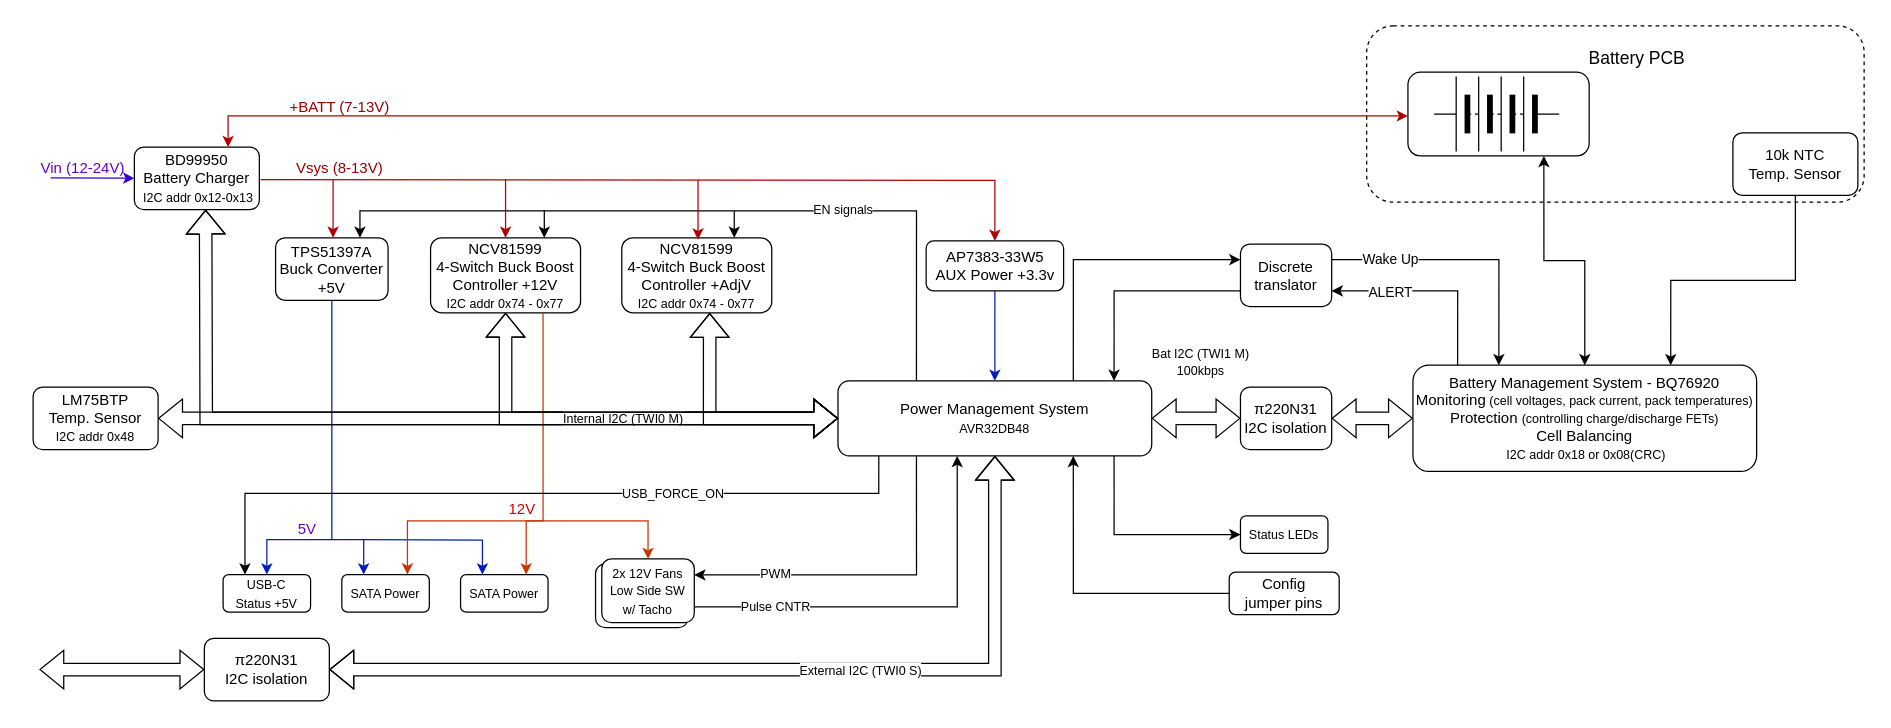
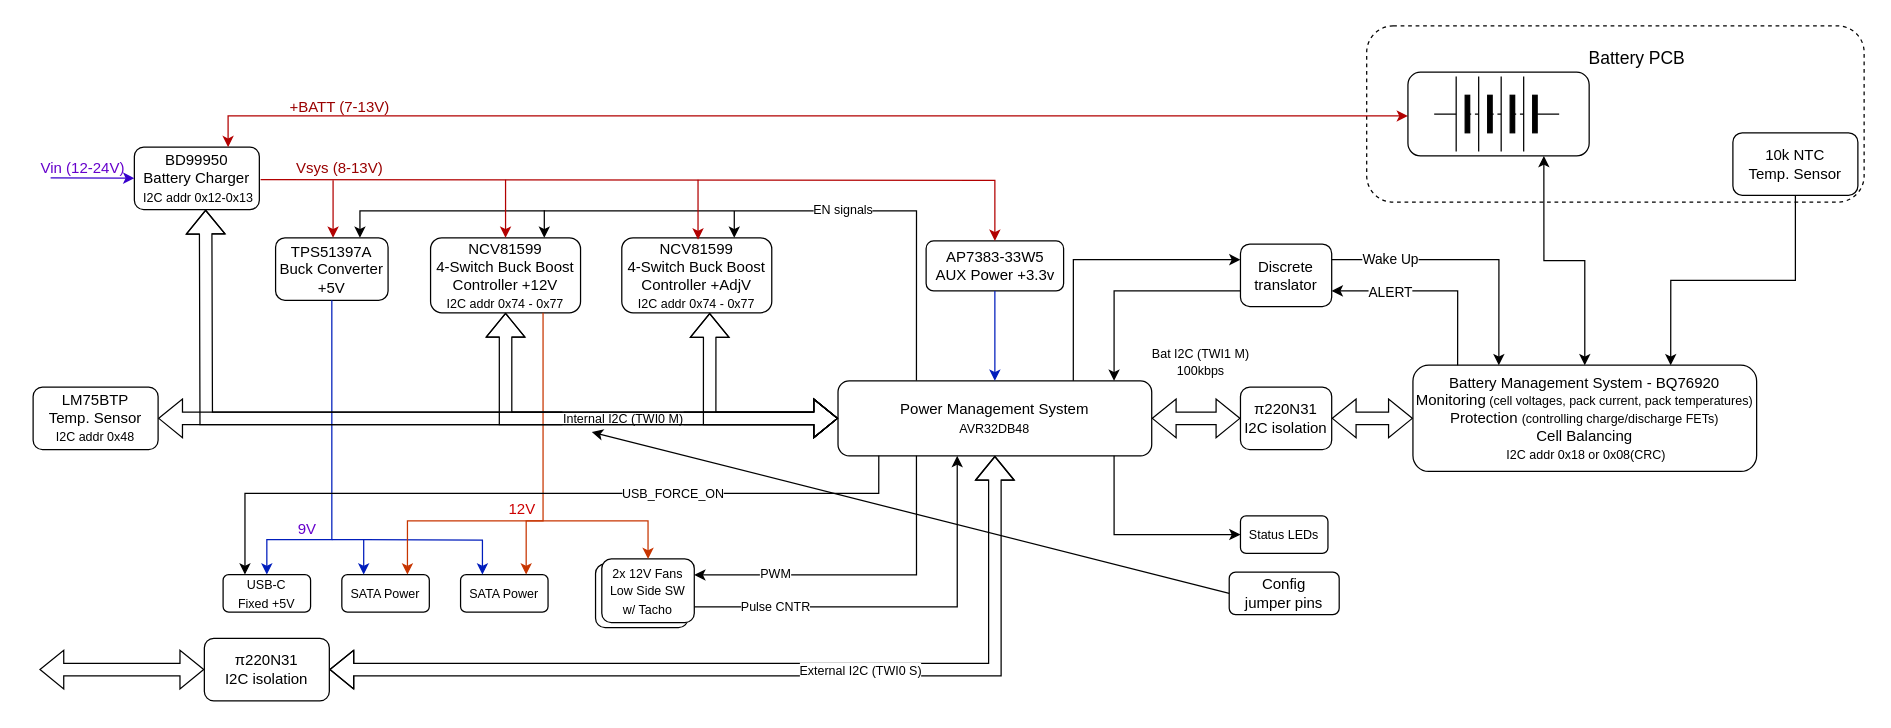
node "5V": label "5V" -> "9V"
node "USB-C Status +5V": label "USB-C Status +5V" -> "USB-C Fixed +5V"
edge "Config jumper pins" -> "Power Management System AVR32DB48": now "Config jumper pins" -> "USB_FORCE_ON"
